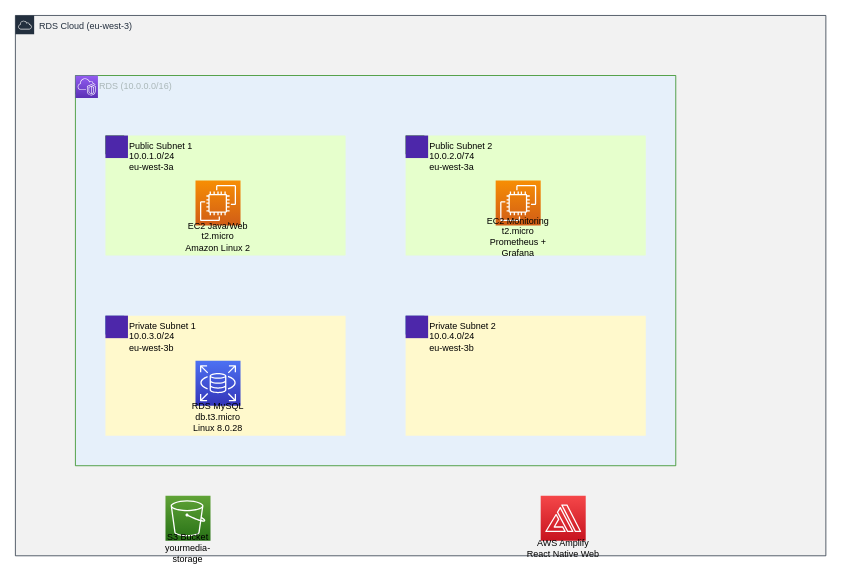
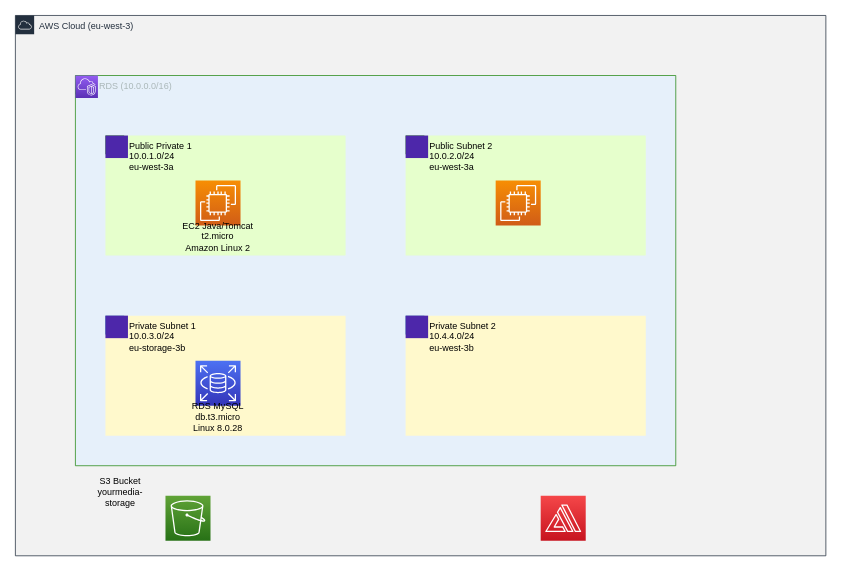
node "RDS Cloud (eu-west-3)": label "RDS Cloud (eu-west-3)" -> "AWS Cloud (eu-west-3)"
node "Public Subnet 1 10.0.1.0/24 eu-west-3a": label "Public Subnet 1 10.0.1.0/24 eu-west-3a" -> "Public Private 1 10.0.1.0/24 eu-west-3a"
node "Public Subnet 2 10.0.2.0/74 eu-west-3a": label "Public Subnet 2 10.0.2.0/74 eu-west-3a" -> "Public Subnet 2 10.0.2.0/24 eu-west-3a"
node "EC2 Java/Web t2.micro Amazon Linux 2": label "EC2 Java/Web t2.micro Amazon Linux 2" -> "EC2 Java/Tomcat t2.micro Amazon Linux 2"
node "EC2 Monitoring t2.micro Prometheus + Grafana": removed
node "Private Subnet 1 10.0.3.0/24 eu-west-3b": label "Private Subnet 1 10.0.3.0/24 eu-west-3b" -> "Private Subnet 1 10.0.3.0/24 eu-storage-3b"
node "Private Subnet 2 10.0.4.0/24 eu-west-3b": label "Private Subnet 2 10.0.4.0/24 eu-west-3b" -> "Private Subnet 2 10.4.4.0/24 eu-west-3b"
node "S3 Bucket yourmedia-storage": moved (188, 548) -> (120, 492)
node "AWS Amplify React Native Web": removed
